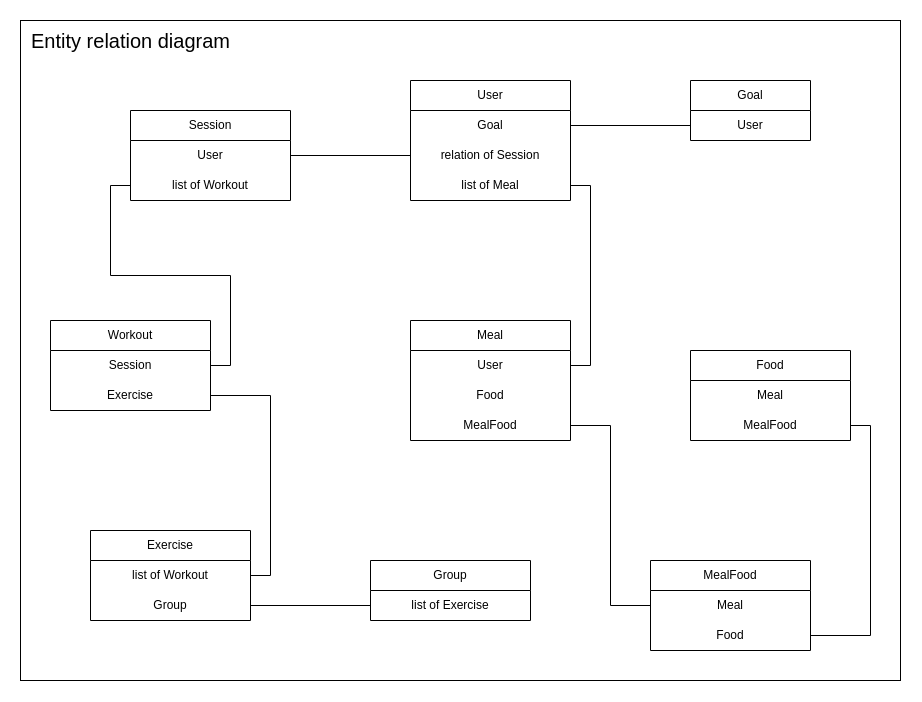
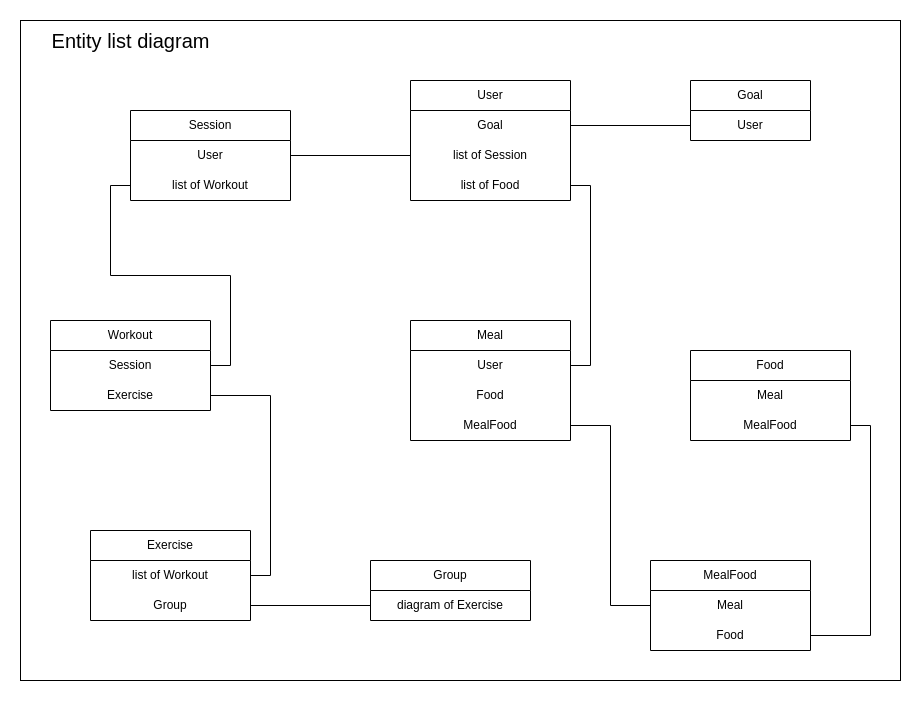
node "Entity relation diagram": label "Entity relation diagram" -> "Entity list diagram"
node "relation of Session": label "relation of Session" -> "list of Session"
node "list of Meal": label "list of Meal" -> "list of Food"
node "list of Exercise": label "list of Exercise" -> "diagram of Exercise"
